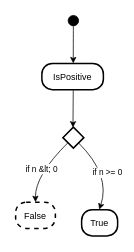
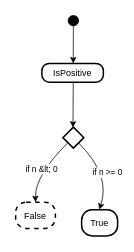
node "IsPositive": size 62x26 -> 62x19
